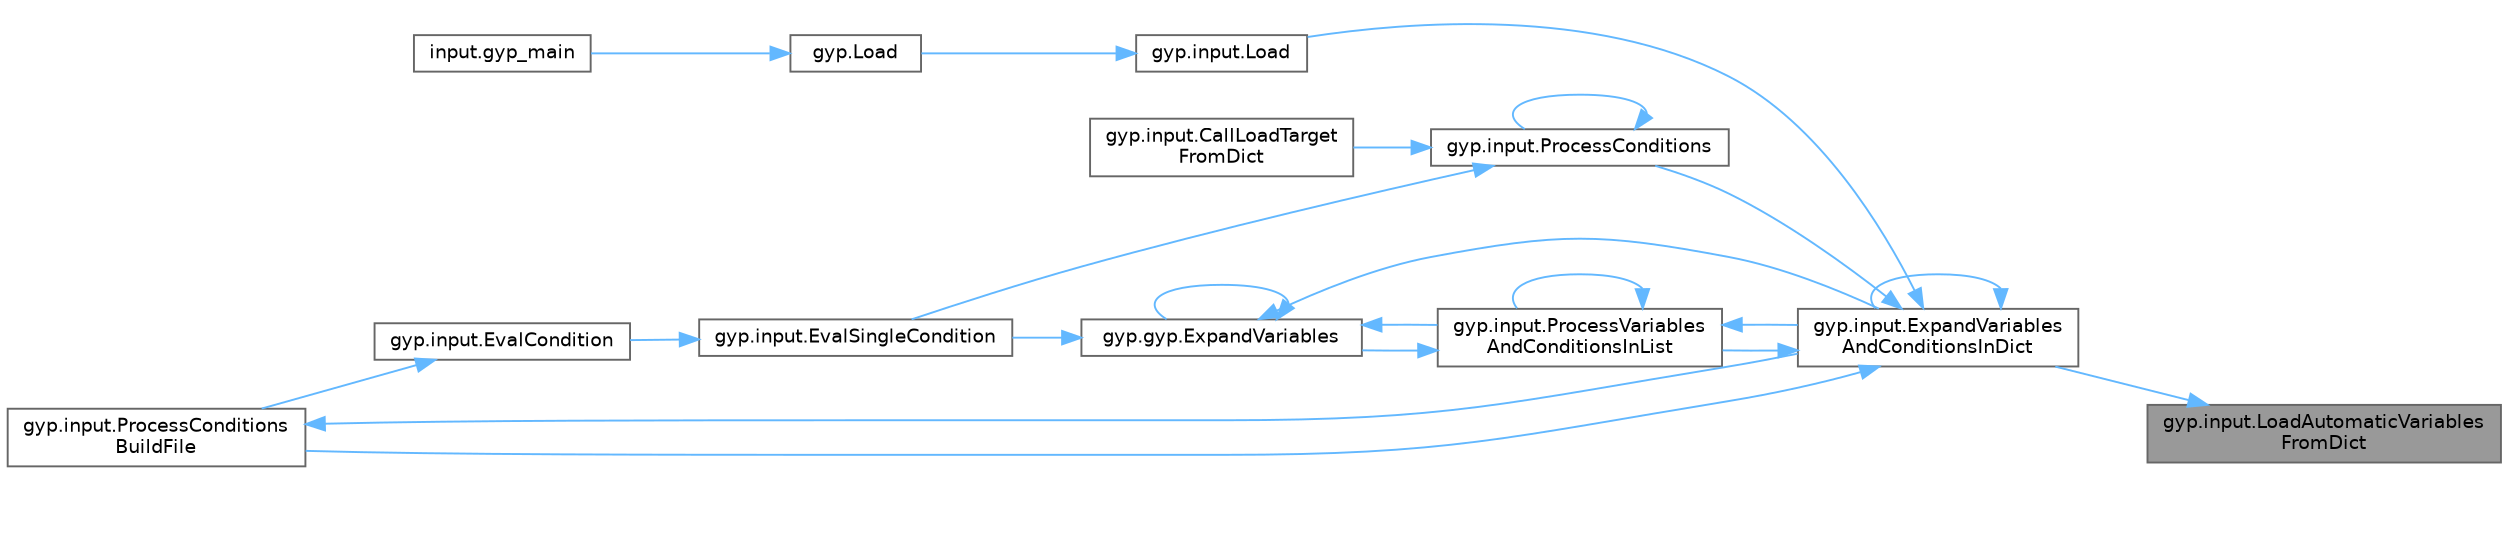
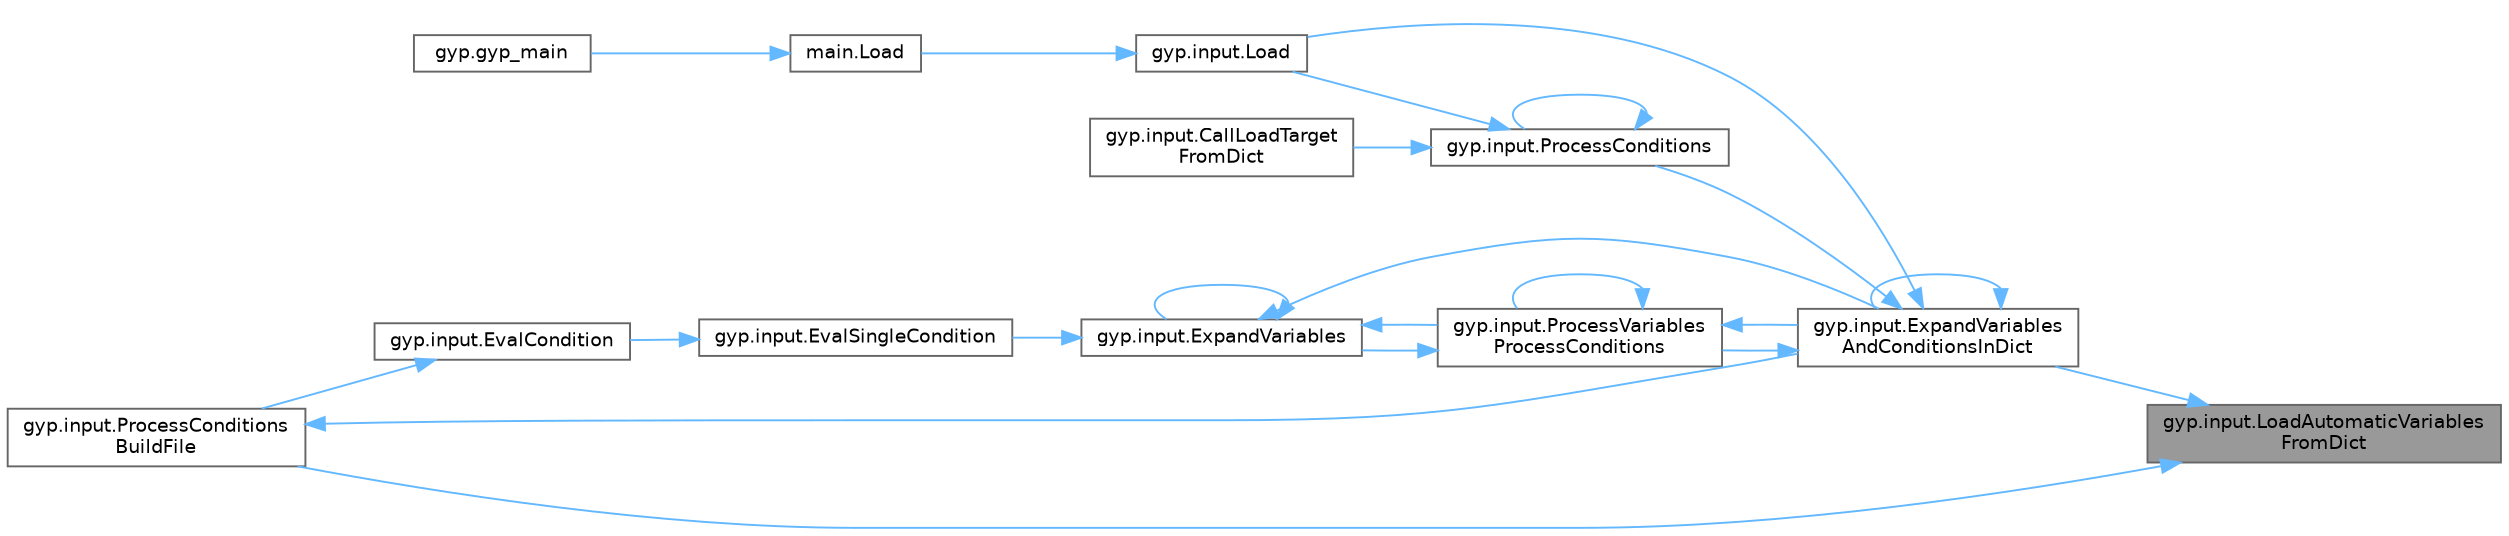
node "input.gyp_main": label "input.gyp_main" -> "gyp.gyp_main"
node "gyp.Load": label "gyp.Load" -> "main.Load"
edge "gyp.input.EvalSingleCondition" -> "gyp.input.ProcessConditions": now "gyp.input.Load" -> "gyp.input.ProcessConditions"
node "gyp.gyp.ExpandVariables": label "gyp.gyp.ExpandVariables" -> "gyp.input.ExpandVariables"
node "gyp.input.ProcessVariables AndConditionsInList": label "gyp.input.ProcessVariables AndConditionsInList" -> "gyp.input.ProcessVariables ProcessConditions"
edge "gyp.input.ProcessConditions BuildFile" -> "gyp.input.ExpandVariables AndConditionsInDict": now "gyp.input.ProcessConditions BuildFile" -> "gyp.input.LoadAutomaticVariables FromDict"
